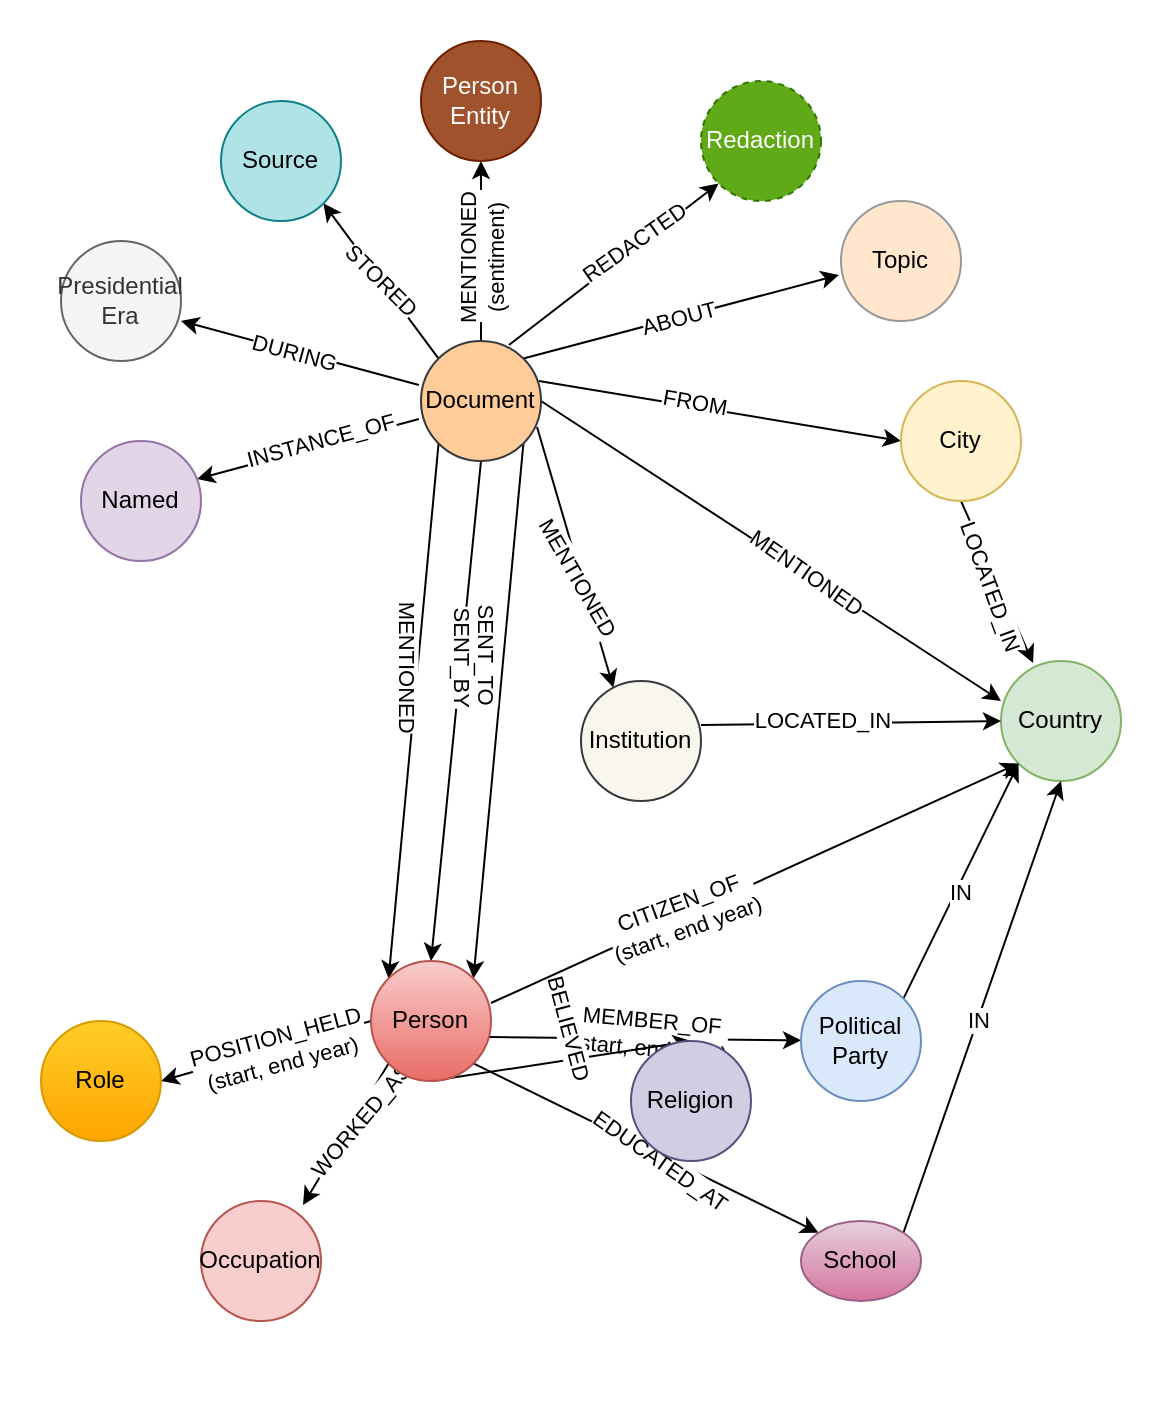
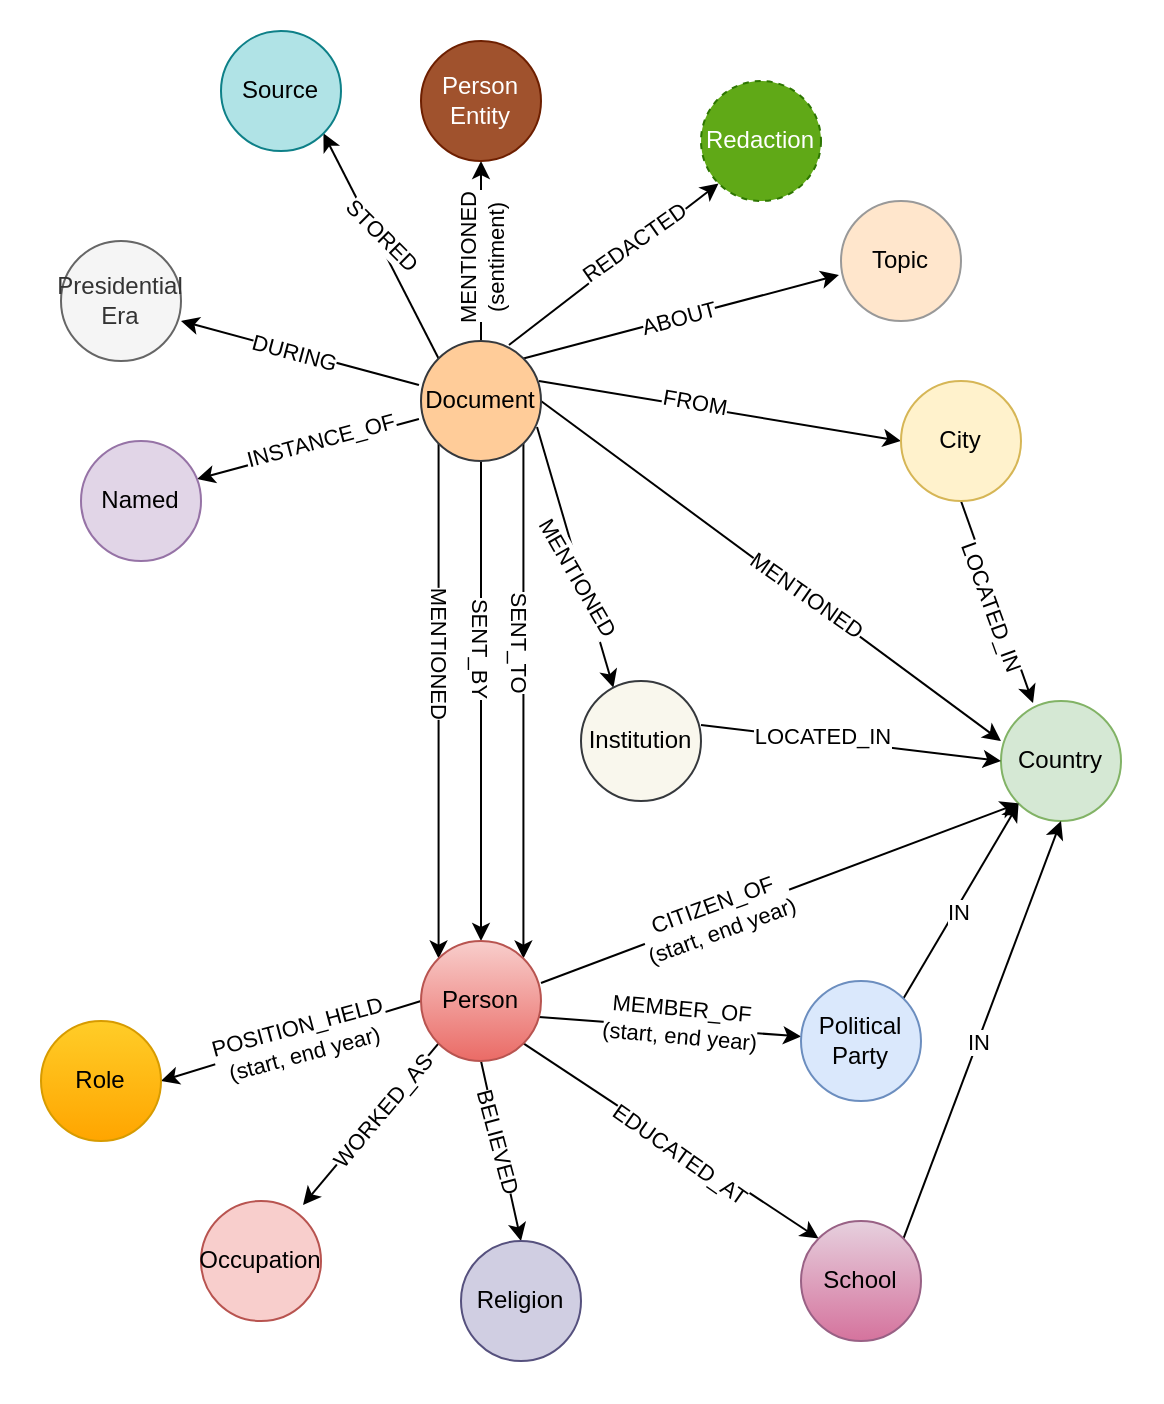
node "Source": moved (281, 161) -> (281, 91)
node "Country": moved (1061, 721) -> (1061, 761)
node "Person": moved (431, 1021) -> (481, 1001)
node "Religion": moved (691, 1101) -> (521, 1301)
node "School": size 120x80 -> 120x120
